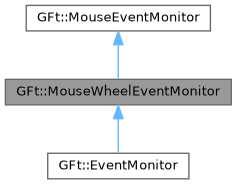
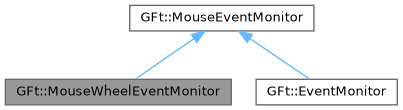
edge "GFt::EventMonitor" -> "GFt::MouseWheelEventMonitor": now "GFt::EventMonitor" -> "GFt::MouseEventMonitor"
